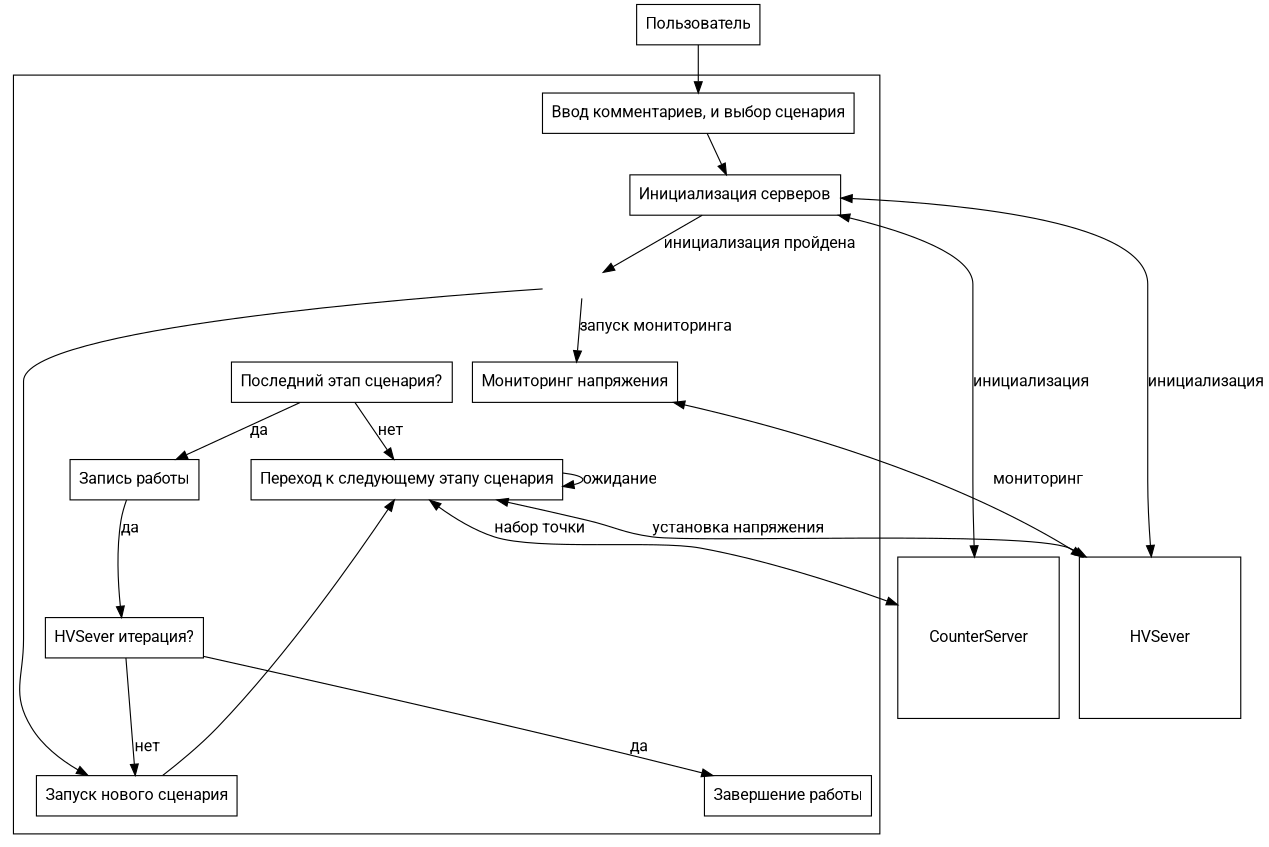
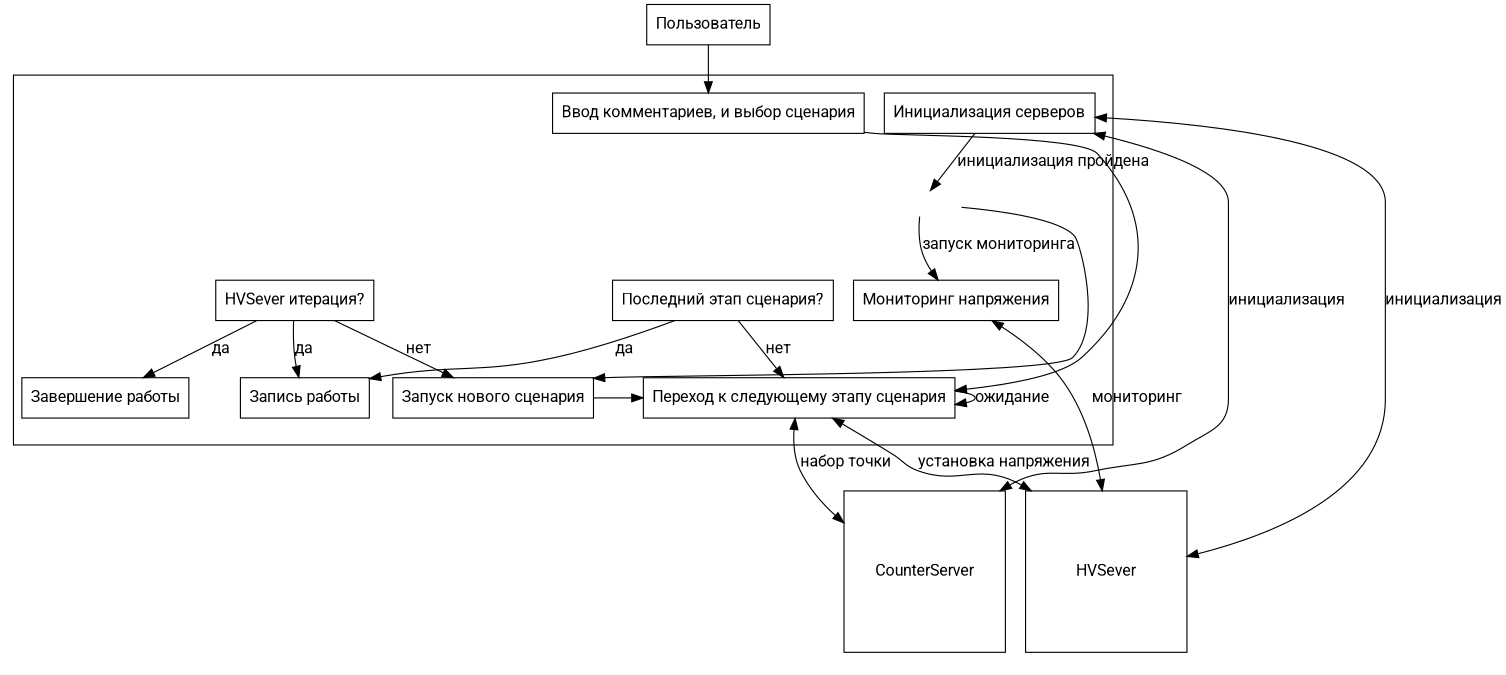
edge "Ввод комментариев, и выбор сценария" -> "Инициализация серверов": now "Ввод комментариев, и выбор сценария" -> "Переход к следующему этапу сценария"
edge "Запись работы" -> "HVSever итерация?": reversed
